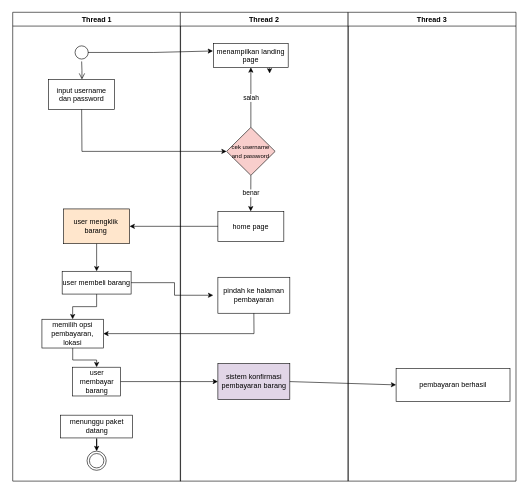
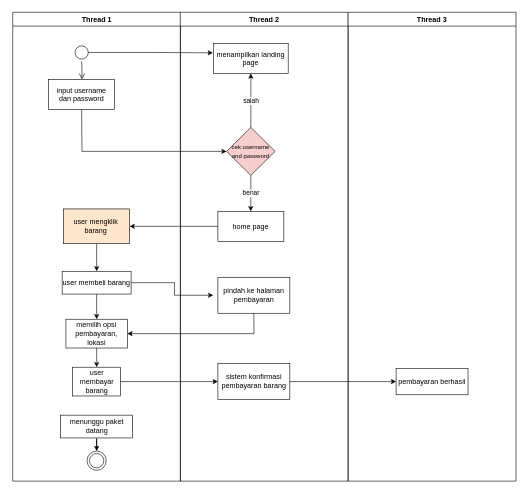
node "menampilkan landing page": size 75x24 -> 75x30
node "memilih opsi pembayaran, lokasi": moved (73, 334) -> (97, 334)
node "sistem konfirmasi pembayaran barang": fillcolor #e1d5e7 -> #ffffff
node "pembayaran berhasil": size 114x33 -> 72x26
